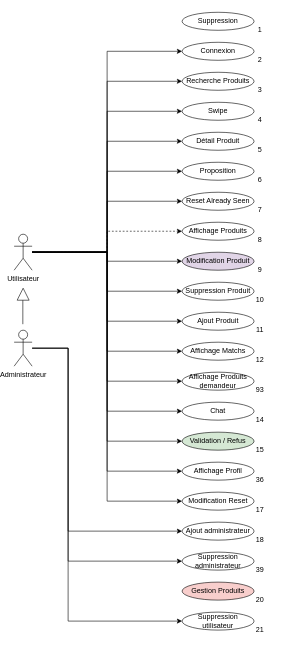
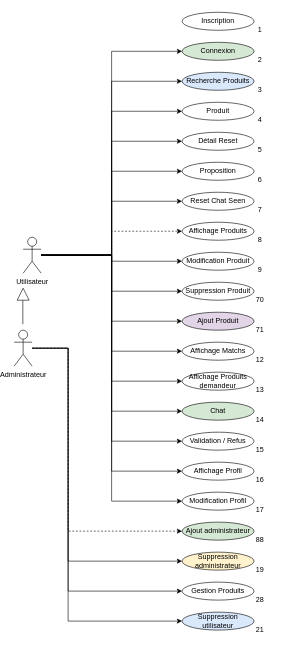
node "Suppression": label "Suppression" -> "Inscription"
node "Connexion": fillcolor #ffffff -> #d5e8d4
node "Recherche Produits": fillcolor #ffffff -> #dae8fc
node "Swipe": label "Swipe" -> "Produit"
node "Détail Produit": label "Détail Produit" -> "Détail Reset"
node "Reset Already Seen": label "Reset Already Seen" -> "Reset Chat Seen"
node "Utilisateur": moved (23, 252) -> (32, 255)
node "Modification Produit": fillcolor #e1d5e7 -> #ffffff
node "10": label "10" -> "70"
node "Ajout Produit": fillcolor #ffffff -> #e1d5e7
node "11": label "11" -> "71"
node "93": label "93" -> "13"
node "Chat": fillcolor #ffffff -> #d5e8d4
node "Validation / Refus": fillcolor #d5e8d4 -> #ffffff
node "36": label "36" -> "16"
node "Modification Reset": label "Modification Reset" -> "Modification Profil"
edge "Administrateur" -> "Ajout administrateur": style solid -> dashed
node "Ajout administrateur": fillcolor #ffffff -> #d5e8d4
node "18": label "18" -> "88"
node "Suppression administrateur": fillcolor #ffffff -> #fff2cc
node "39": label "39" -> "19"
edge "Administrateur" -> "Gestion Produits": added
node "Gestion Produits": fillcolor #f8cecc -> #ffffff
node "20": label "20" -> "28"
node "Suppression utilisateur": fillcolor #ffffff -> #dae8fc
